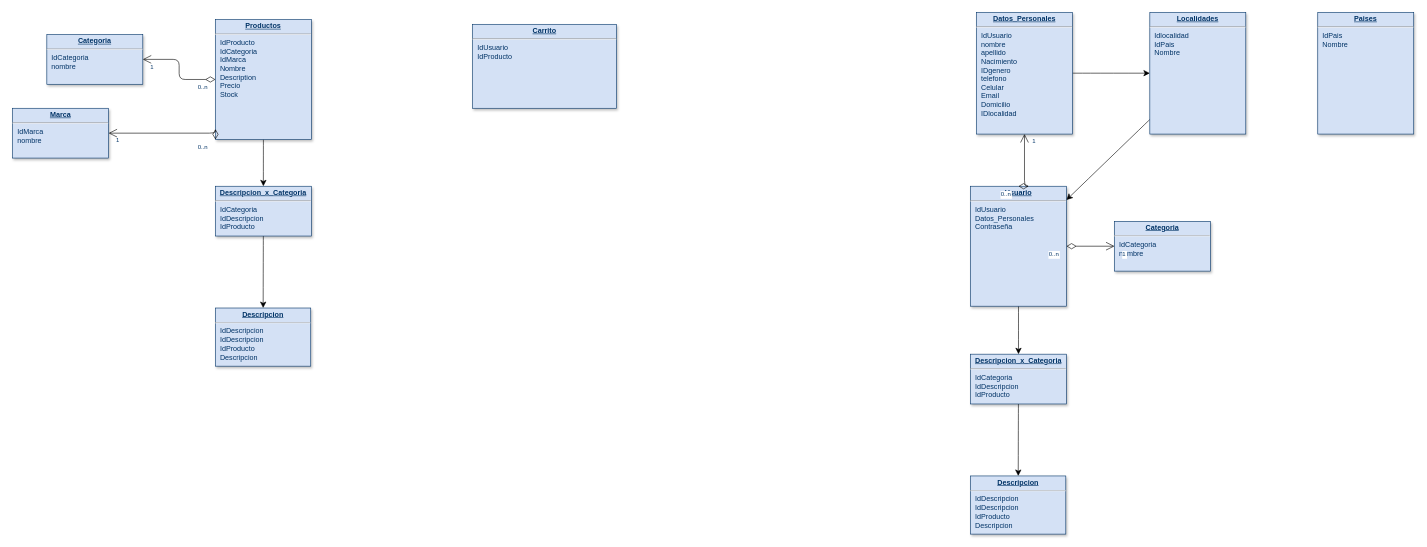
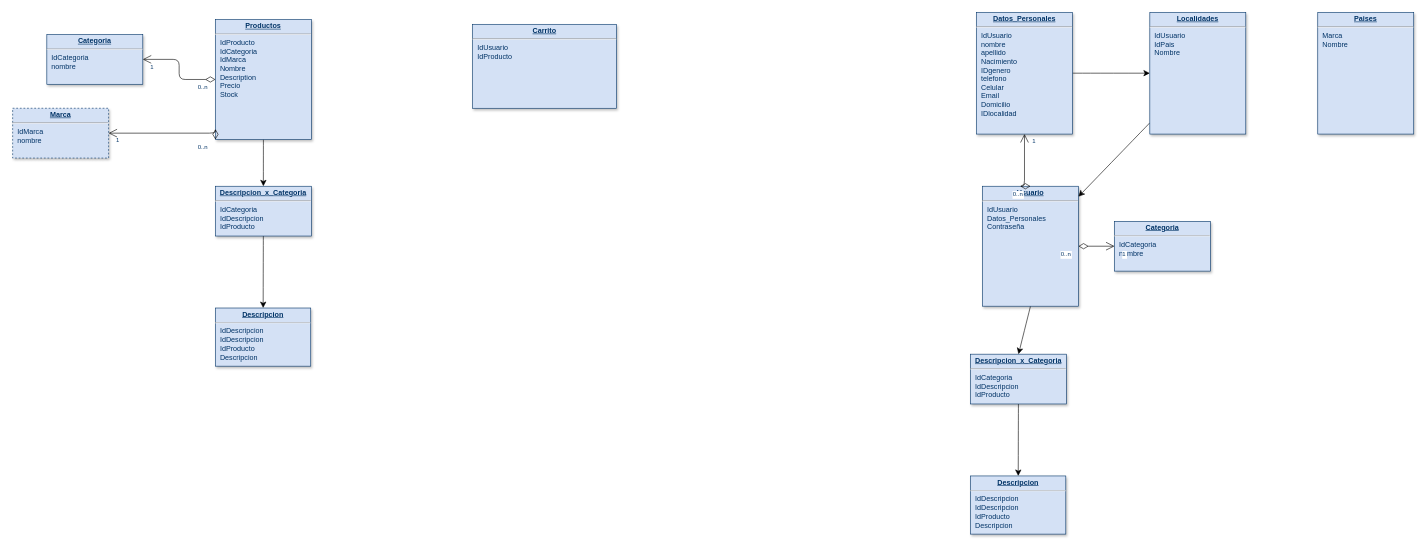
node "Paises IdPais Nombre": label "Paises IdPais Nombre" -> "Paises Marca Nombre"
node "Localidades Idlocalidad IdPais Nombre": label "Localidades Idlocalidad IdPais Nombre" -> "Localidades IdUsuario IdPais Nombre"
node "Marca IdMarca nombre": style solid -> dashed
node "Usuario IdUsuario Datos_Personales Contraseña": moved (1019, 246) -> (1031, 246)
